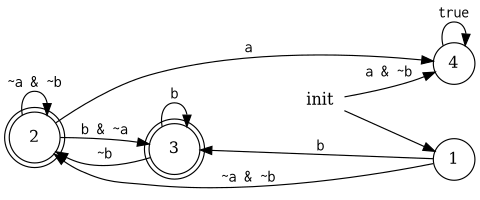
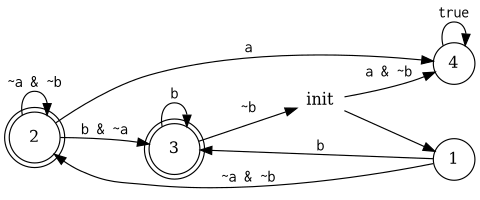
edge "3" -> "2": now "3" -> "init"
